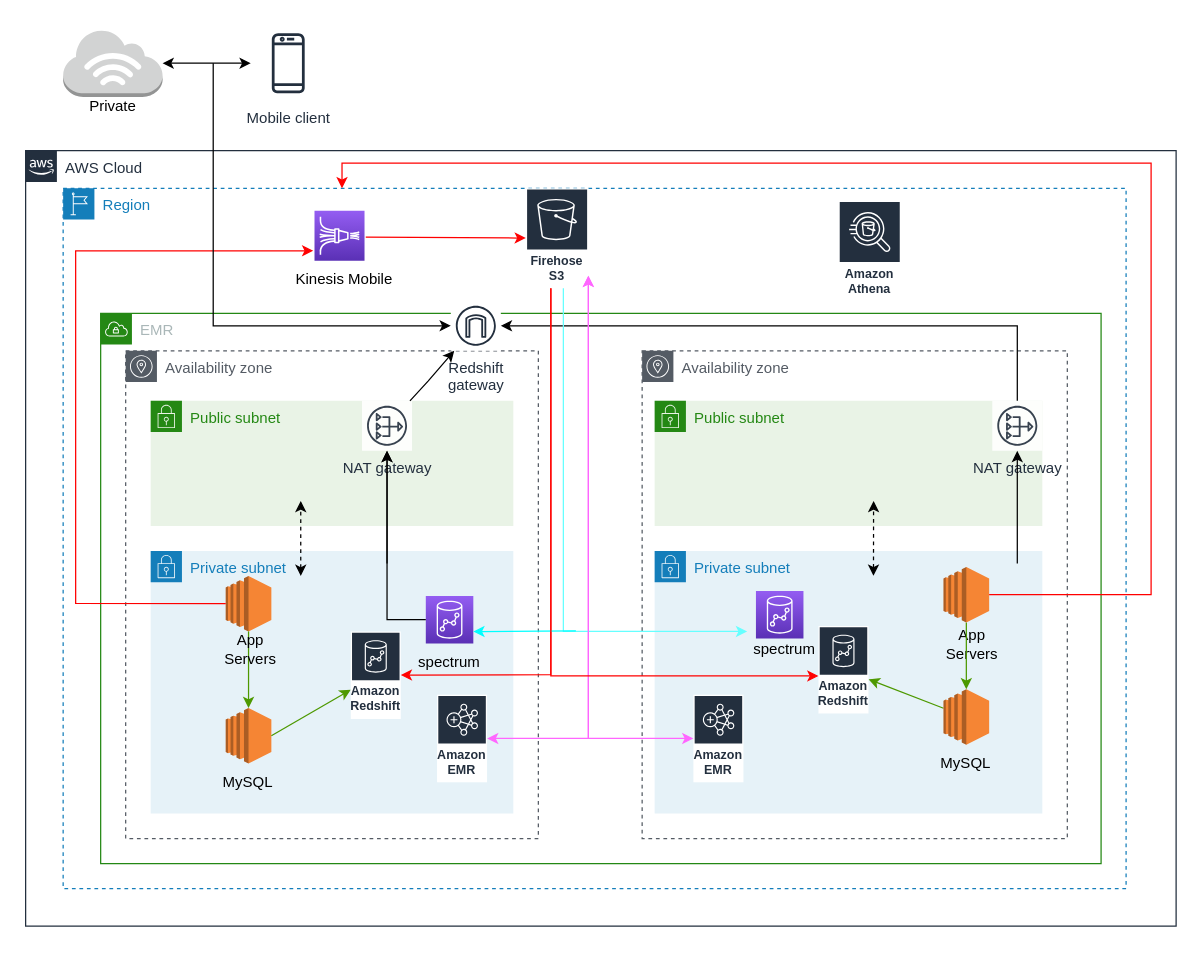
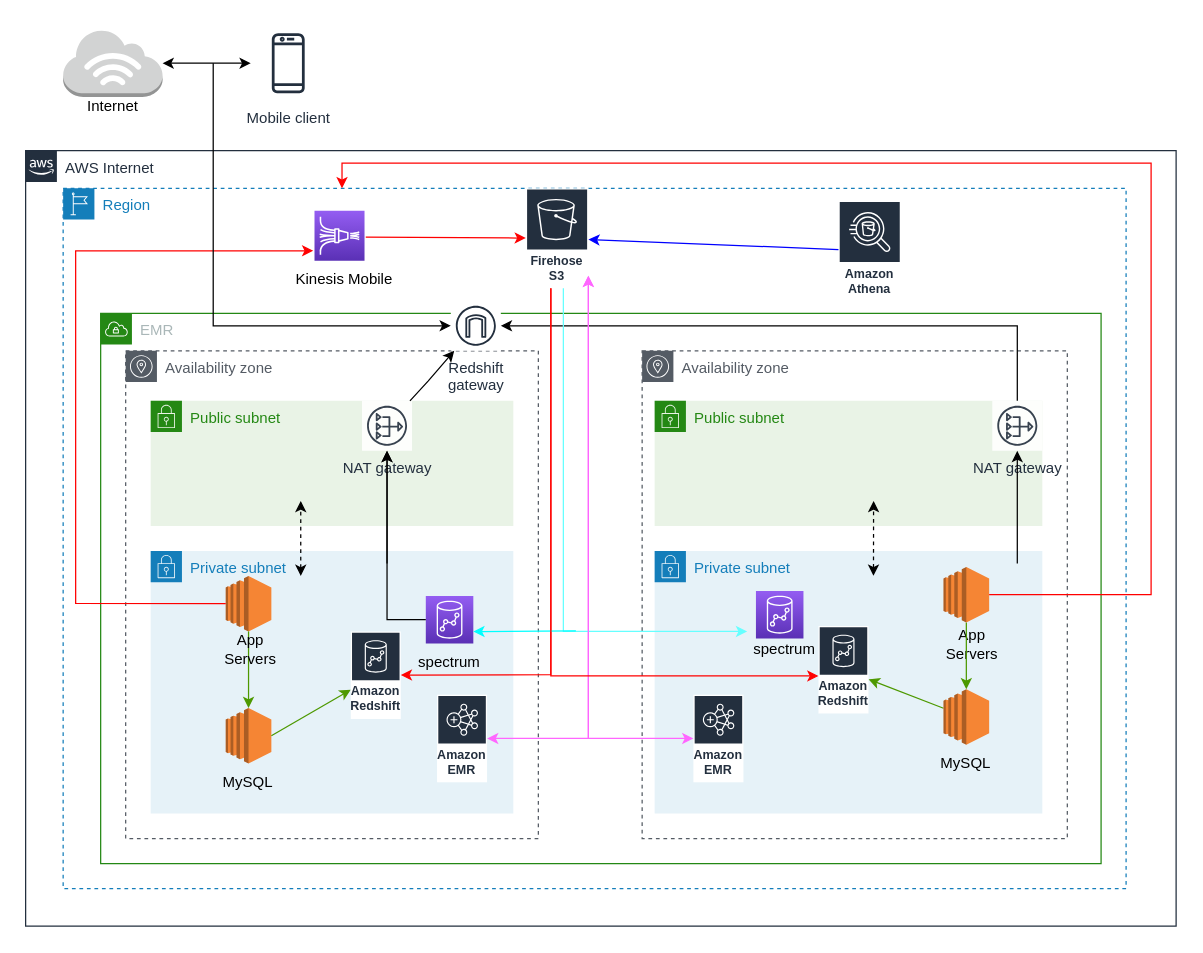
node "Private": label "Private" -> "Internet"
node "AWS Cloud": label "AWS Cloud" -> "AWS Internet"
edge "Amazon Athena" -> "Firehose S3": added
